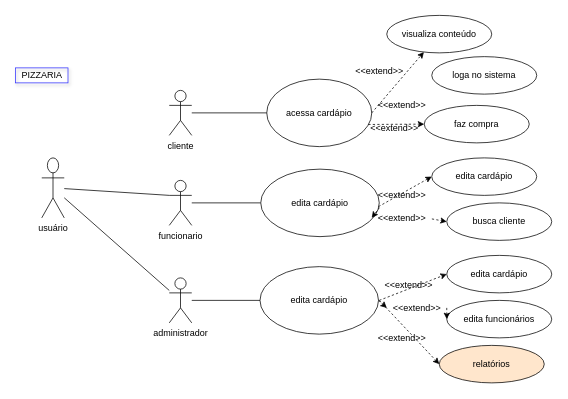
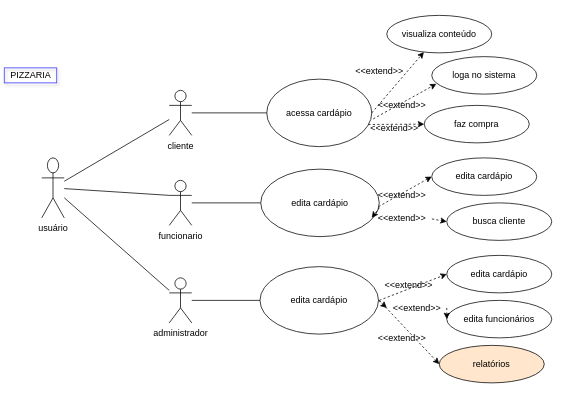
node "PIZZARIA": moved (42, 75) -> (30, 75)
edge "acessa cardápio" -> "loga no sistema": added
edge "cliente" -- "usuário": added
